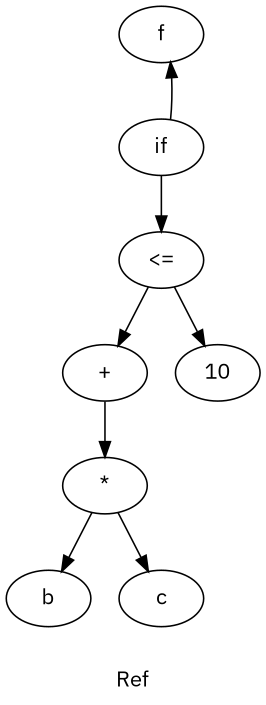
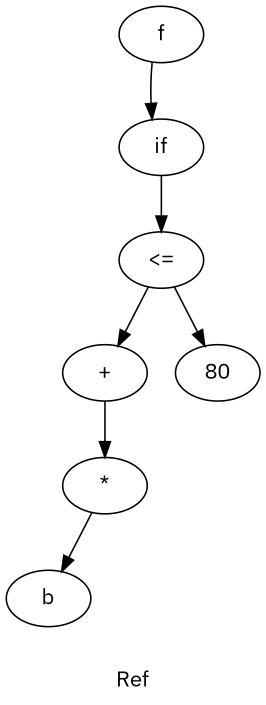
edge "if" -> "f": reversed
node "10": label "10" -> "80"
node "c": removed
